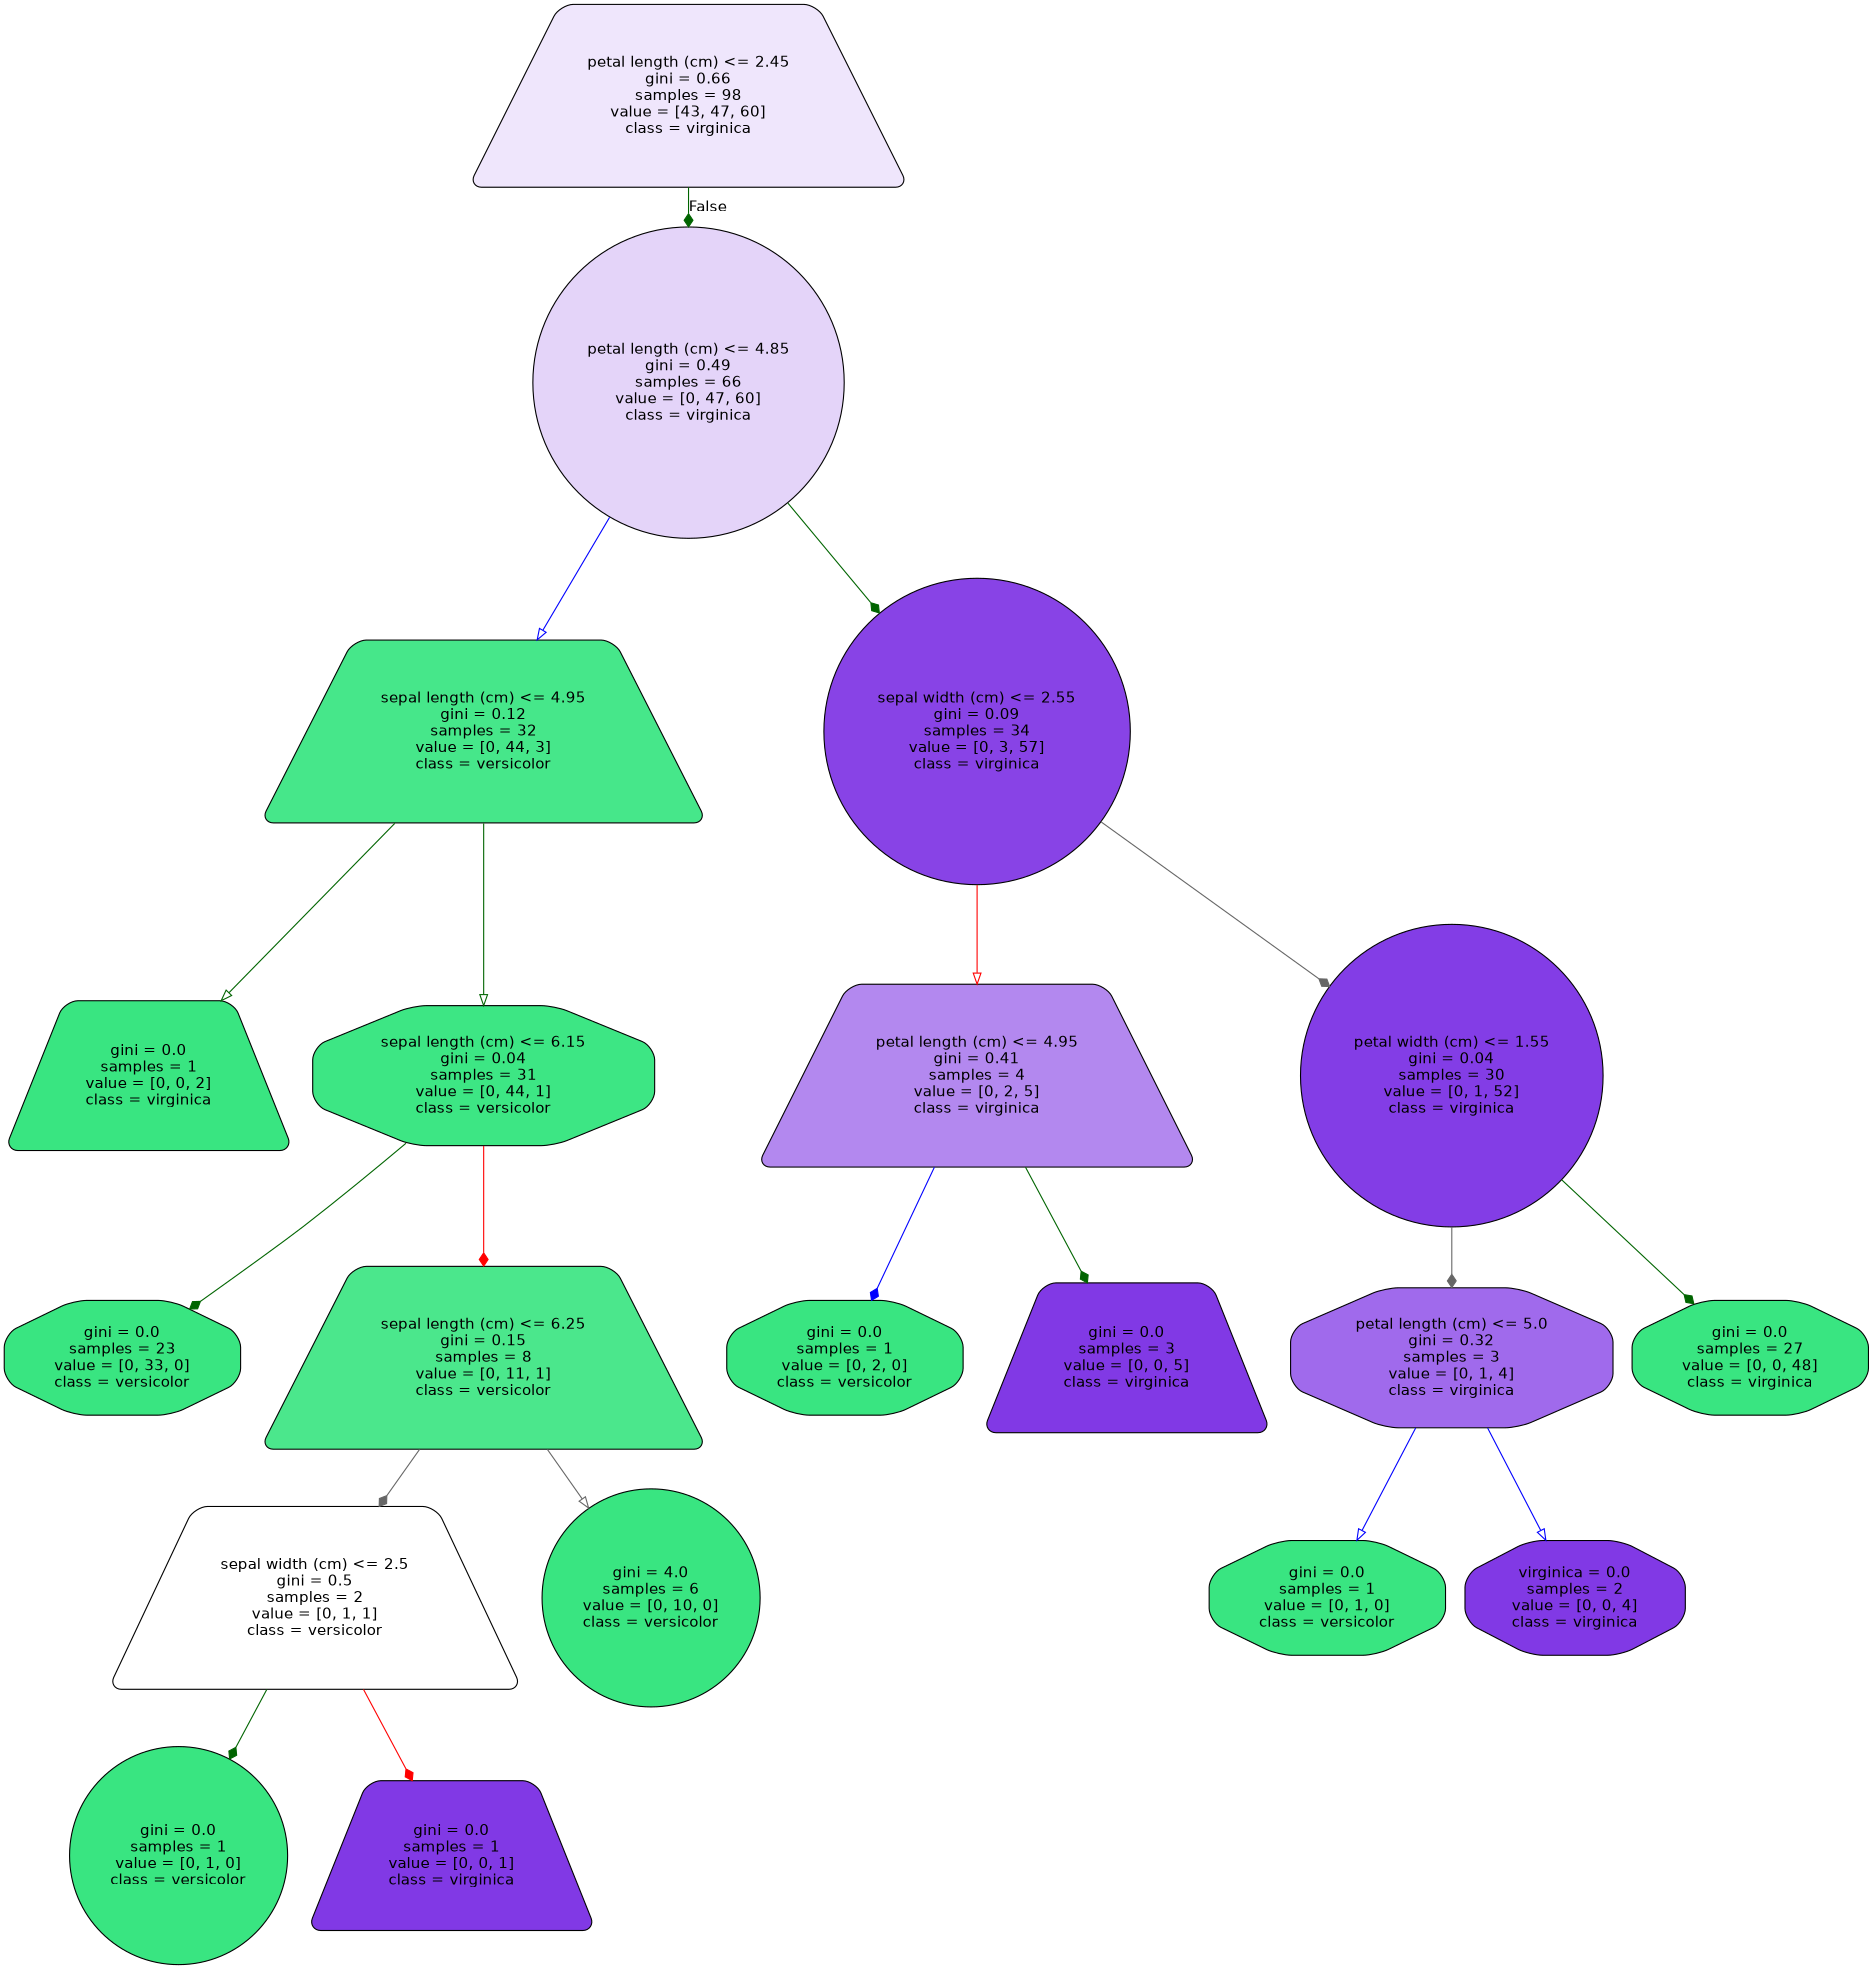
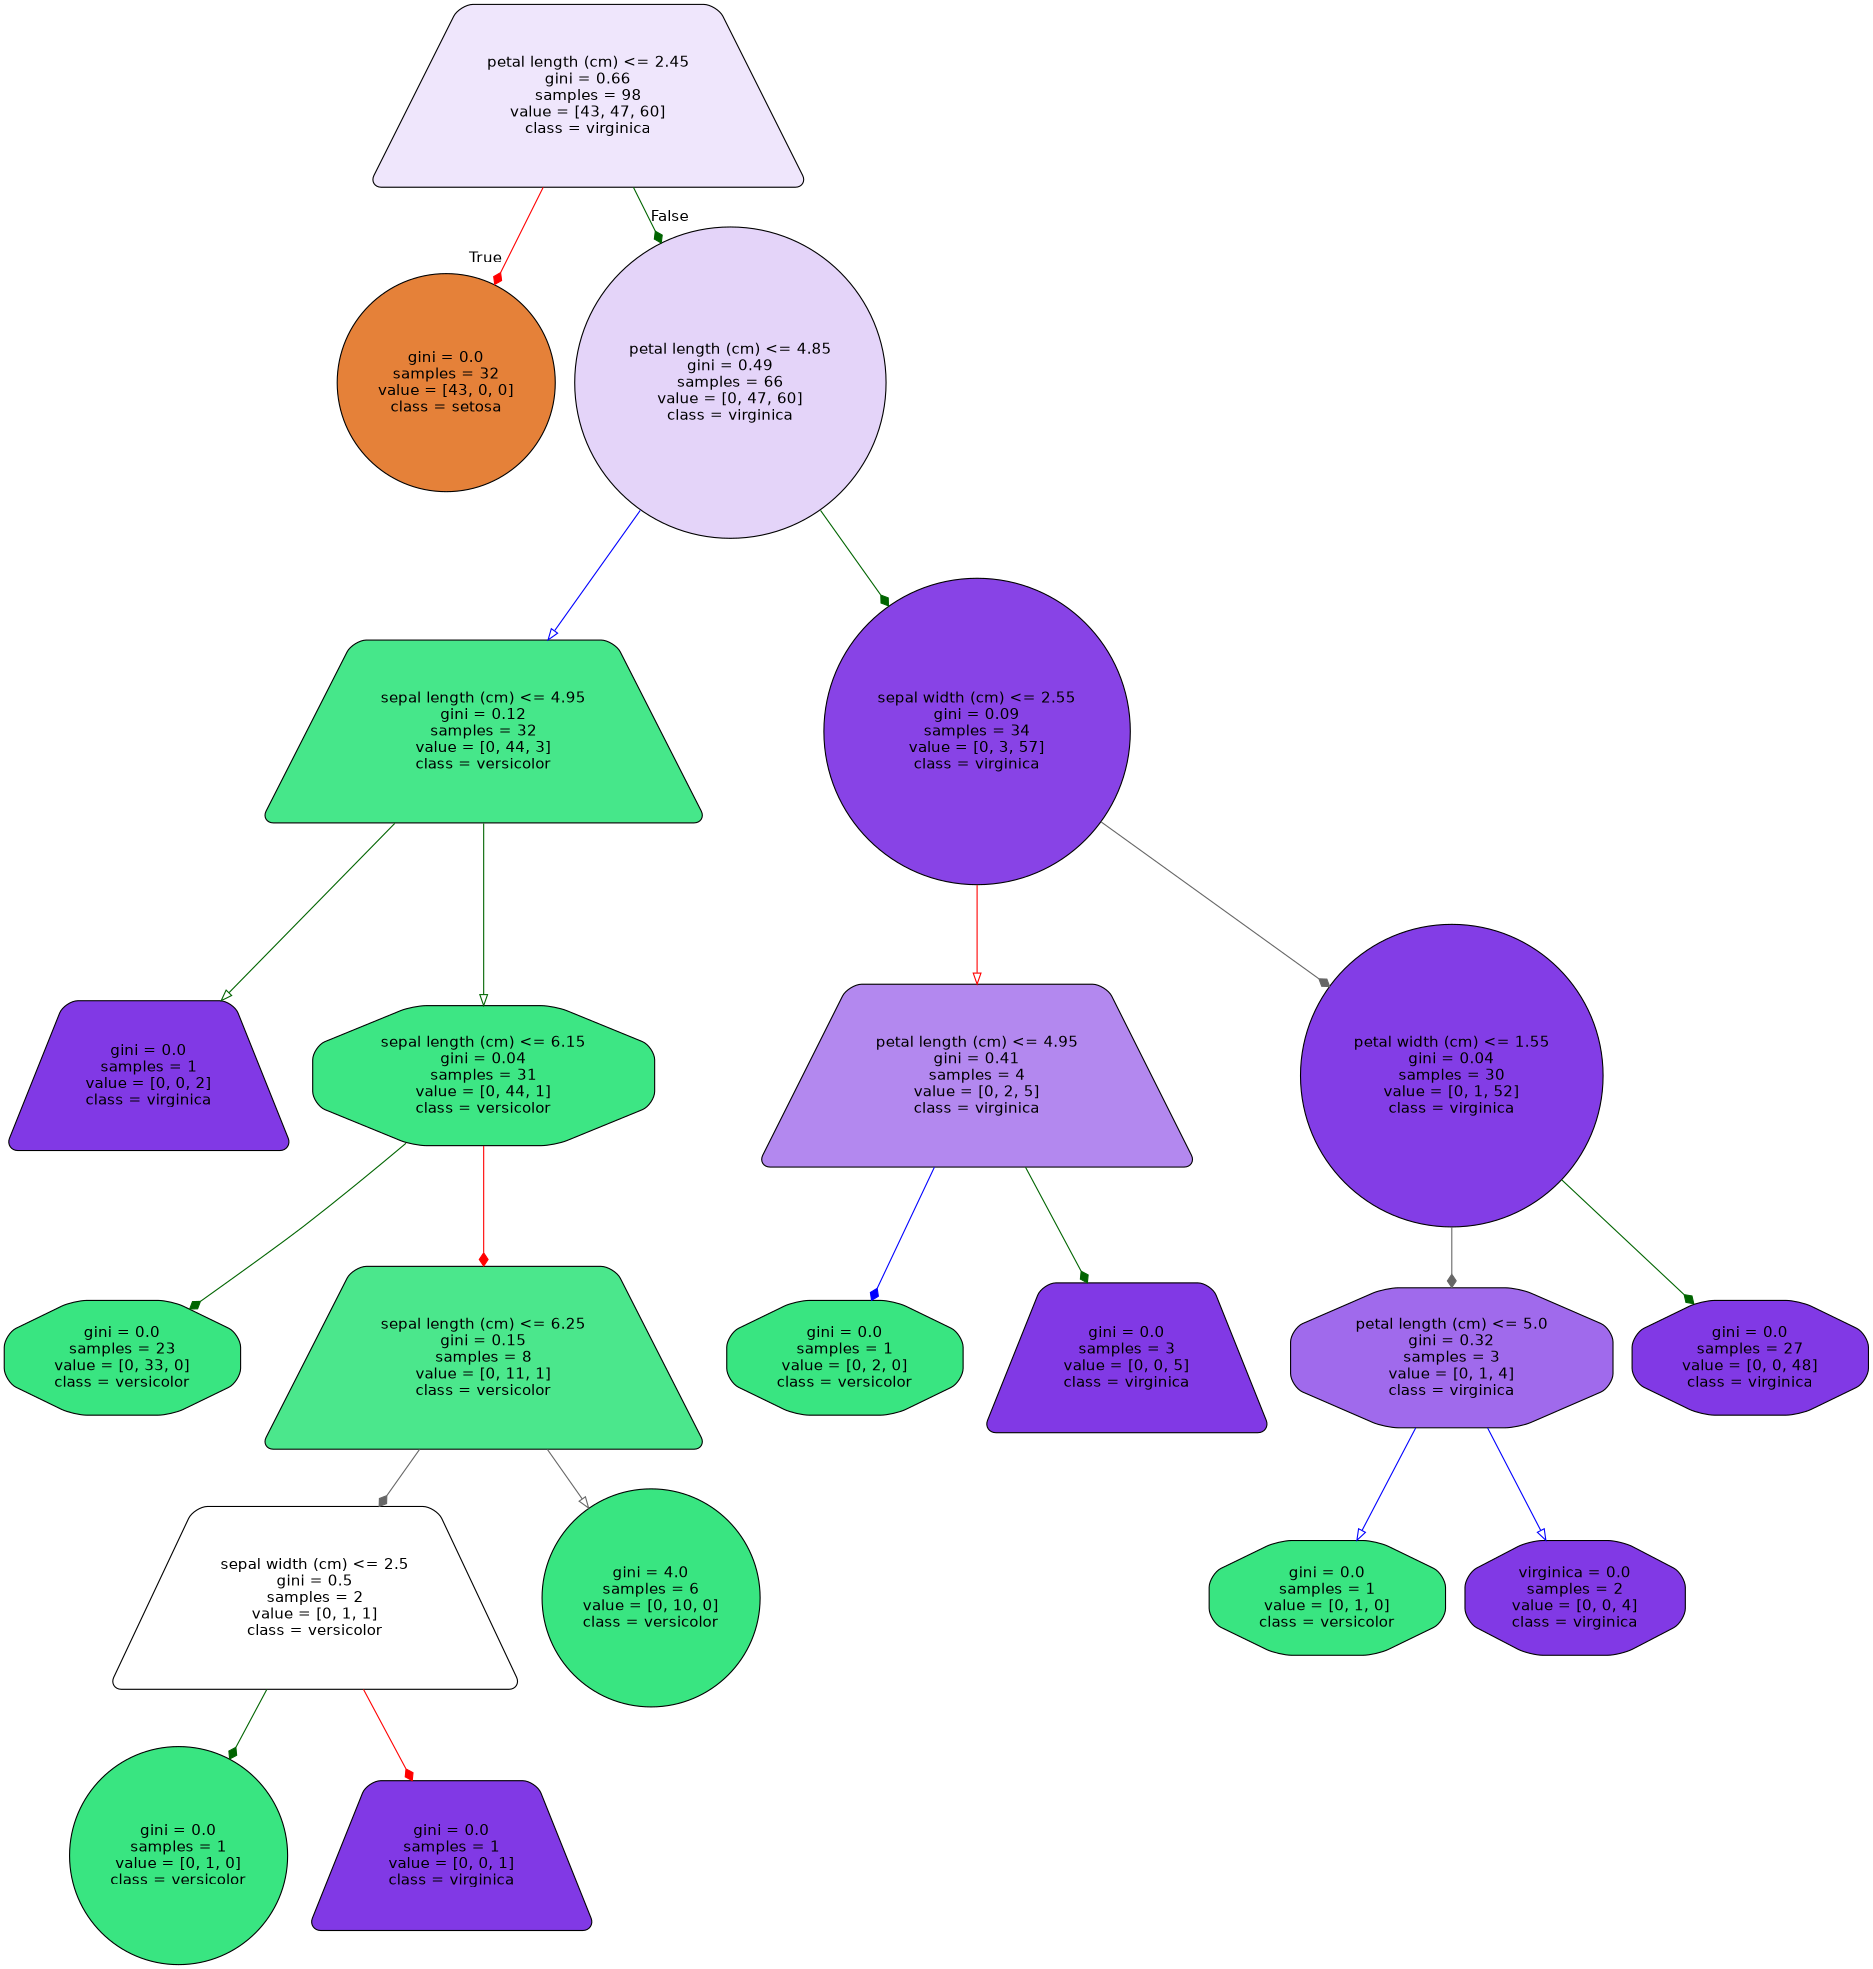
node "gini = 0.0 samples = 32 value = [43, 0, 0] class = setosa": added
node "gini = 0.0 samples = 1 value = [0, 0, 2] class = virginica": fillcolor #39e581 -> #8139e5
node "gini = 0.0 samples = 27 value = [0, 0, 48] class = virginica": fillcolor #39e581 -> #8139e5
